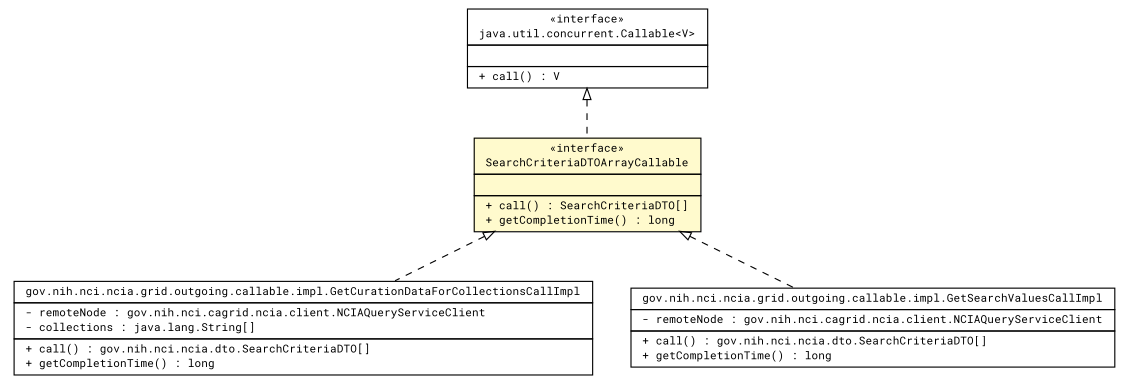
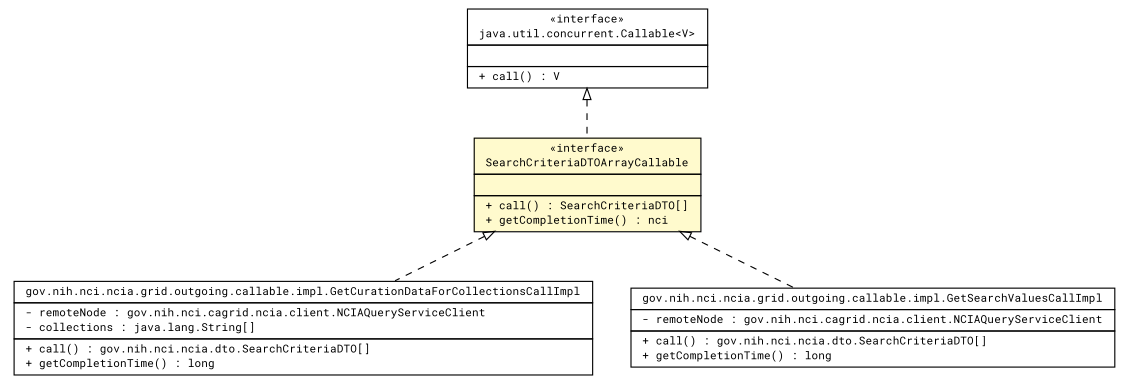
node "SearchCriteriaDTOArrayCallable": text "+ getCompletionTime() : long" -> "+ getCompletionTime() : nci"
